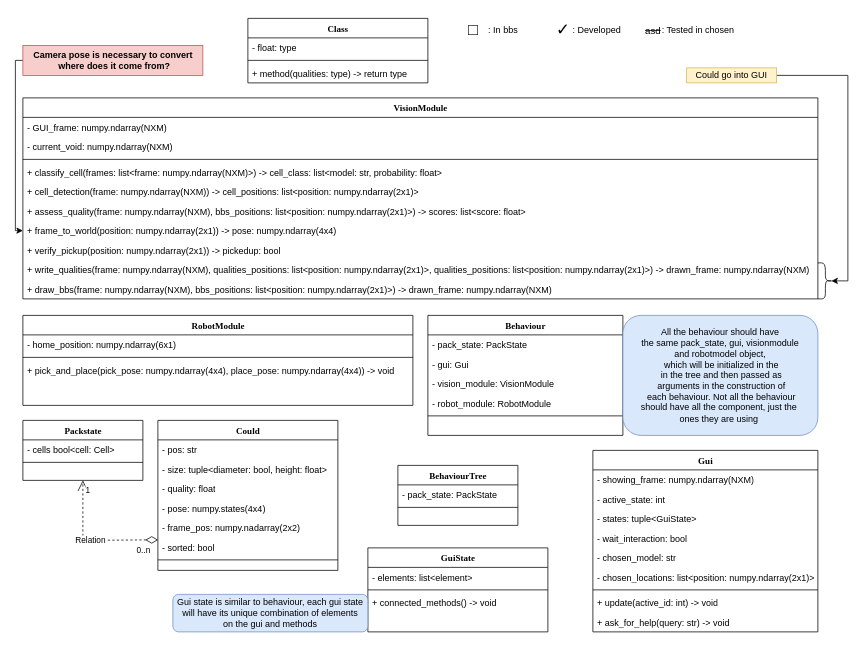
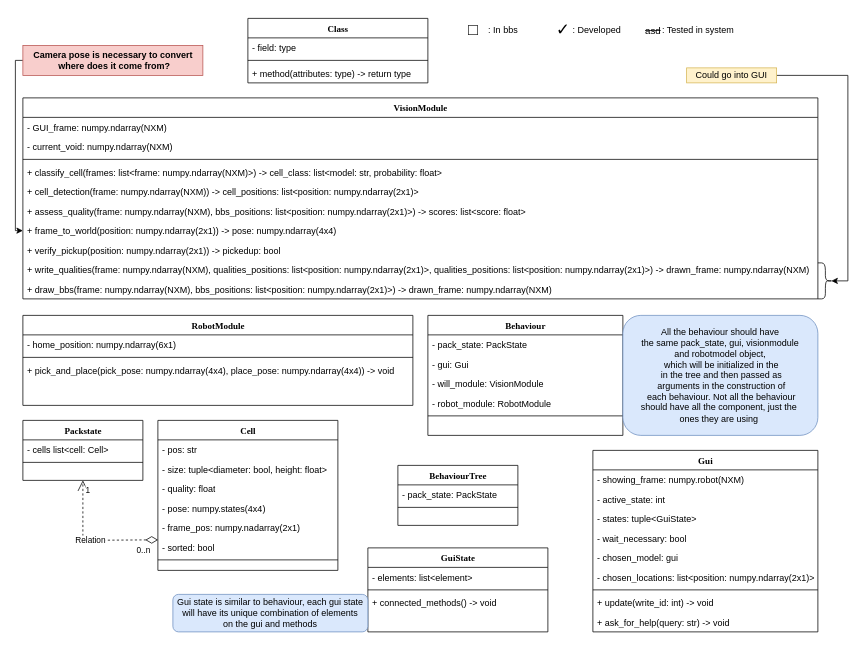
node ": Tested in chosen": label ": Tested in chosen" -> ": Tested in system"
node "- float: type": label "- float: type" -> "- field: type"
node "+ method(qualities: type) -> return type": label "+ method(qualities: type) -> return type" -> "+ method(attributes: type) -> return type"
node "- vision_module: VisionModule": label "- vision_module: VisionModule" -> "- will_module: VisionModule"
node "Could": label "Could" -> "Cell"
node "- cells bool<cell: Cell>": label "- cells bool<cell: Cell>" -> "- cells list<cell: Cell>"
node "- showing_frame: numpy.ndarray(NXM)": label "- showing_frame: numpy.ndarray(NXM)" -> "- showing_frame: numpy.robot(NXM)"
node "- frame_pos: numpy.nadarray(2x2)": label "- frame_pos: numpy.nadarray(2x2)" -> "- frame_pos: numpy.nadarray(2x1)"
node "- wait_interaction: bool": label "- wait_interaction: bool" -> "- wait_necessary: bool"
node "- chosen_model: str": label "- chosen_model: str" -> "- chosen_model: gui"
node "+ update(active_id: int) -> void": label "+ update(active_id: int) -> void" -> "+ update(write_id: int) -> void"
